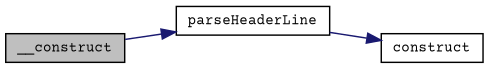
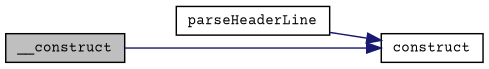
edge "__construct" -> "parseHeaderLine": now "__construct" -> "construct"
